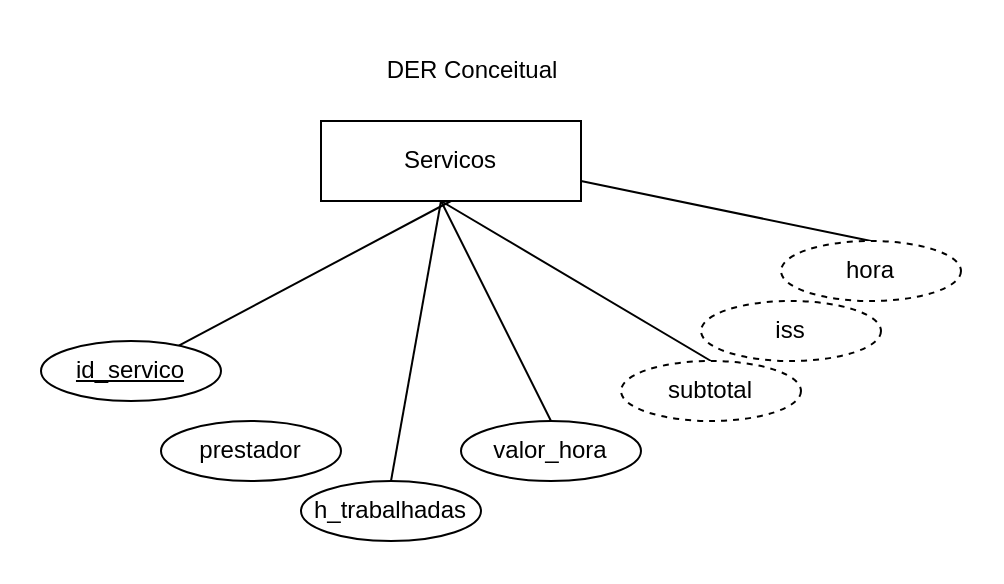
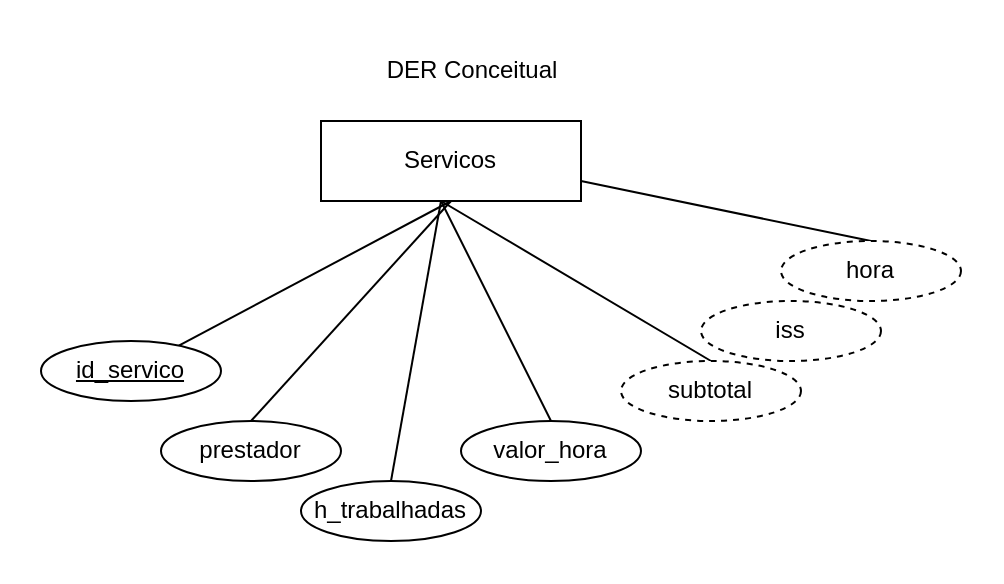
edge "Servicos" -- "prestador": added
